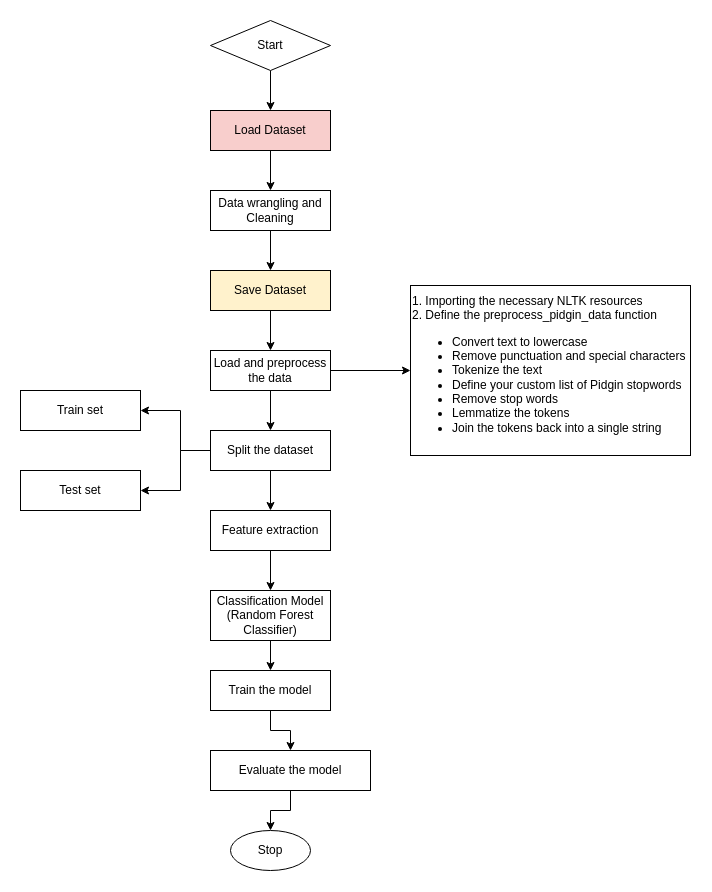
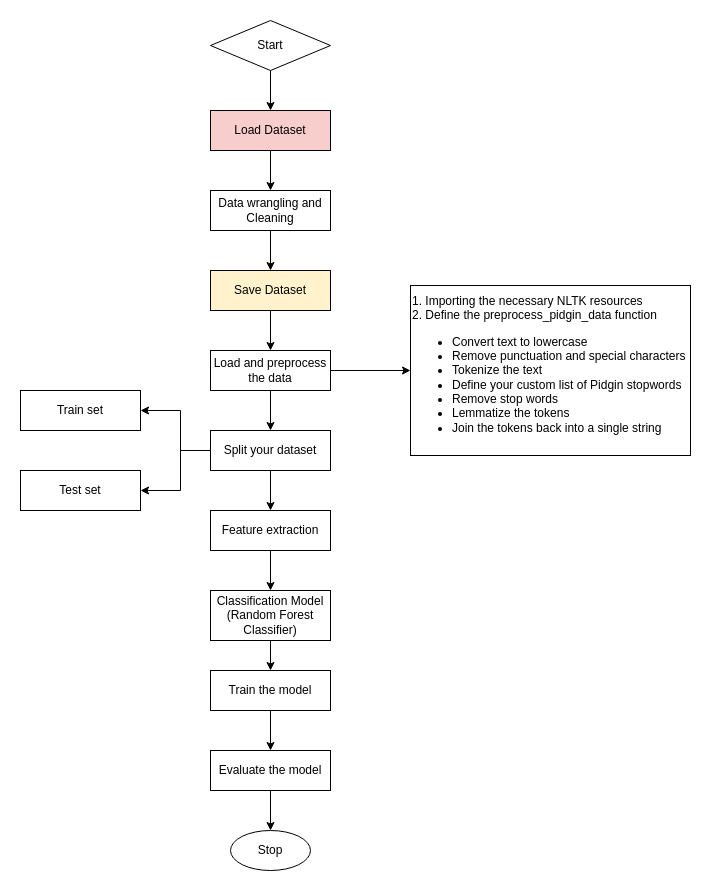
node "Split the dataset": label "Split the dataset" -> "Split your dataset"
node "Evaluate the model": size 160x40 -> 120x40
